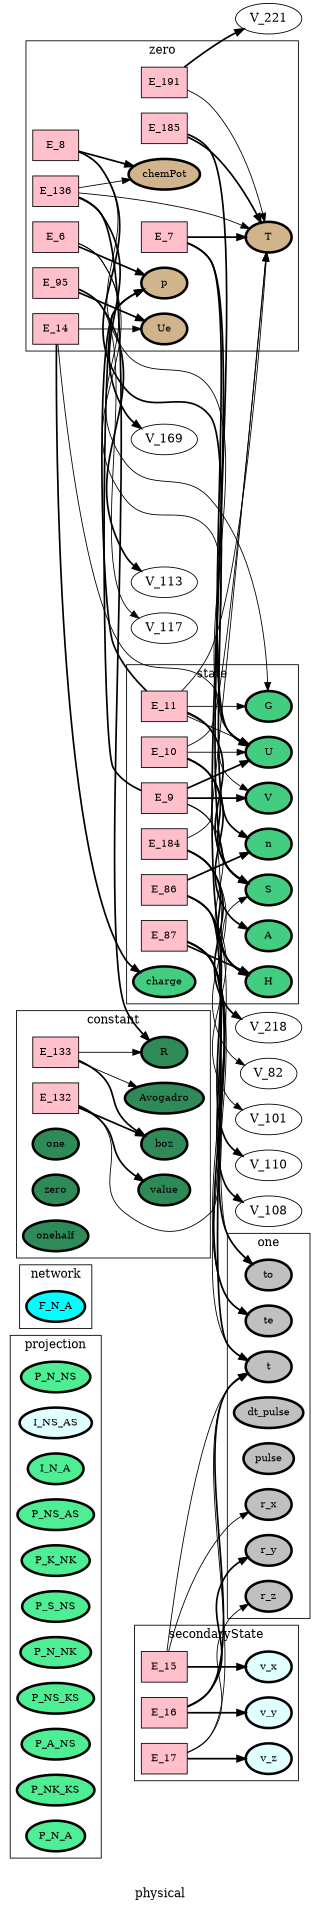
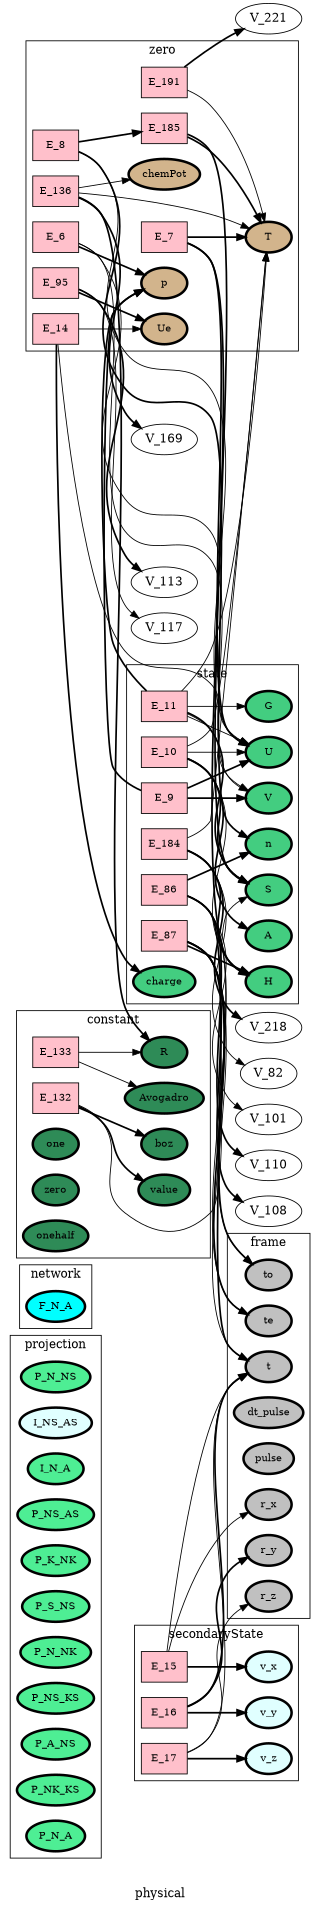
edge "E_8" -> "chemPot": now "E_8" -> "E_185"
edge "E_6" -> "G": now "E_6" -> "V"
edge "E_9" -> "H": now "E_10" -> "H"
edge "E_9" -> "to": now "E_86" -> "to"
edge "E_133" -> "boz": removed
cluster "one": label "one" -> "frame"
